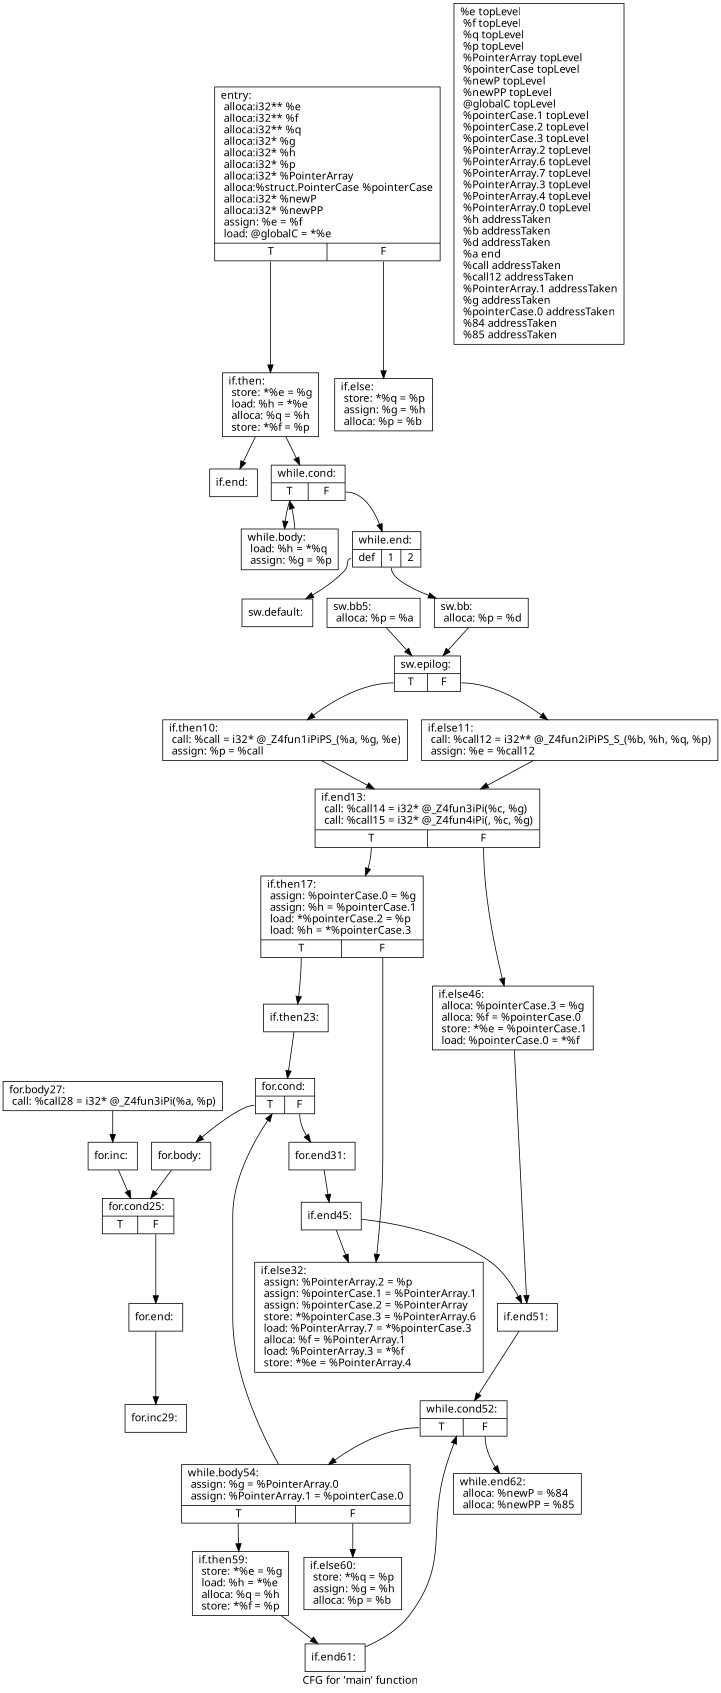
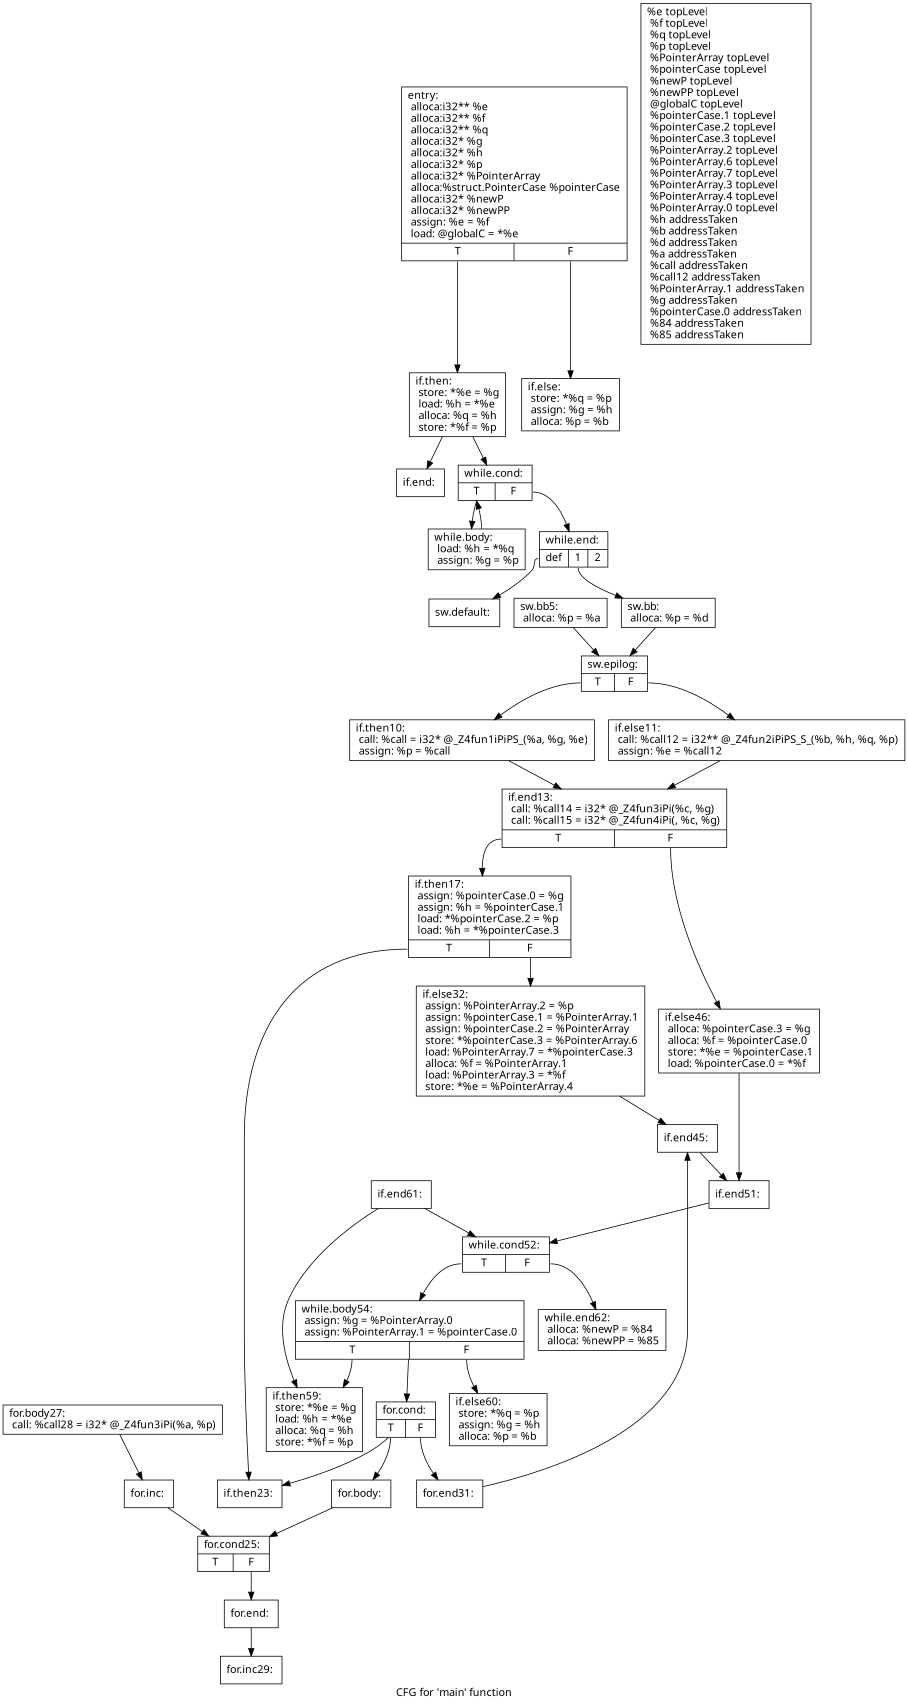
node "%e topLevel": text "%a end" -> "%a addressTaken"
edge "if.then23:" -> "for.cond:": reversed
edge "if.end45:" -> "if.else32:": reversed
edge "if.then59:" -> "if.end61:": reversed
